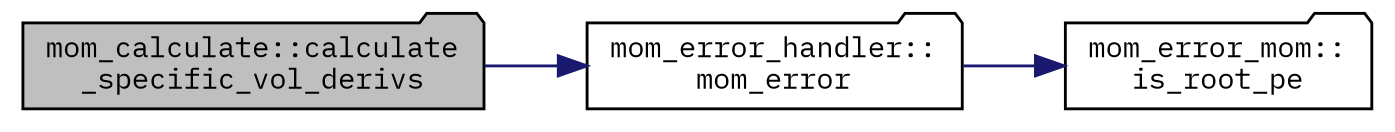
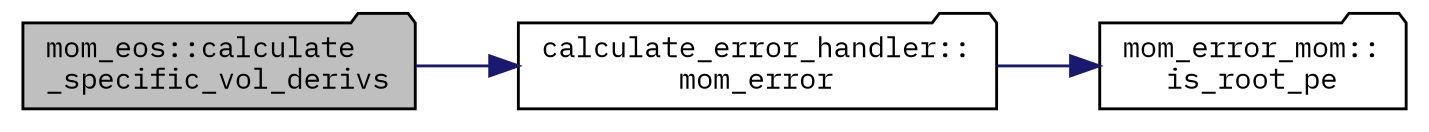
node "mom_calculate::calculate _specific_vol_derivs": label "mom_calculate::calculate _specific_vol_derivs" -> "mom_eos::calculate _specific_vol_derivs"
node "mom_error_handler:: mom_error": label "mom_error_handler:: mom_error" -> "calculate_error_handler:: mom_error"
